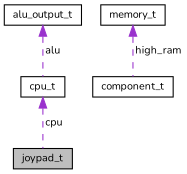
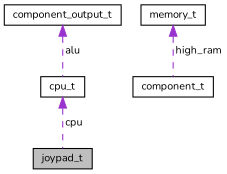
node "alu_output_t": label "alu_output_t" -> "component_output_t"
